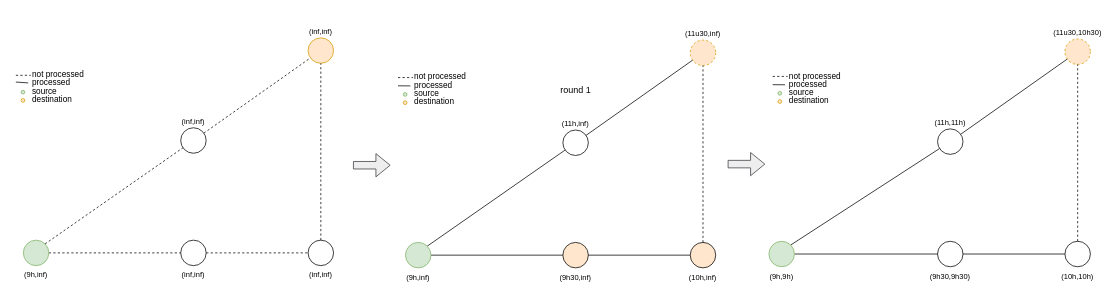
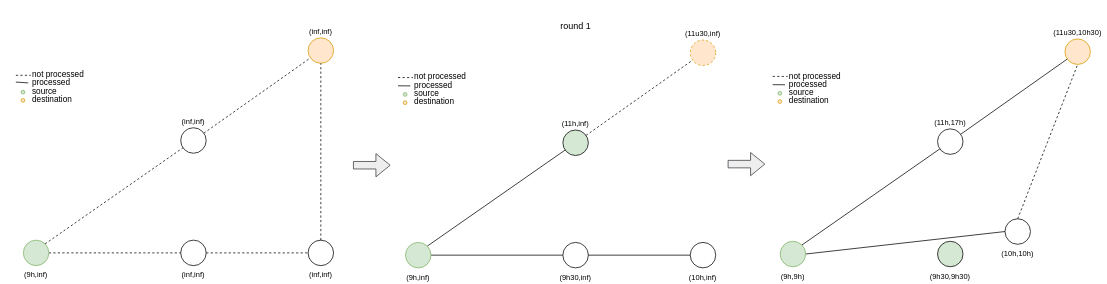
node "(11u30,10h30)": style dashed -> solid
node "round 1": moved (576, 90) -> (576, 27)
edge "(11u30,inf)" -- "(11h,inf)": style solid -> dashed
node "(11h,11h)": label "(11h,11h)" -> "(11h,17h)"
node "(11h,inf)": fillcolor #ffffff -> #d5e8d4
edge "(11u30,inf)" -- "(10h,inf)": removed
node "(9h,9h)": moved (782, 254) -> (793, 254)
node "(9h30,9h30)": fillcolor #ffffff -> #d5e8d4
node "(10h,10h)": moved (1078, 254) -> (1018, 232)
node "(9h30,inf)": fillcolor #ffe6cc -> #ffffff
node "(10h,inf)": fillcolor #ffe6cc -> #ffffff
